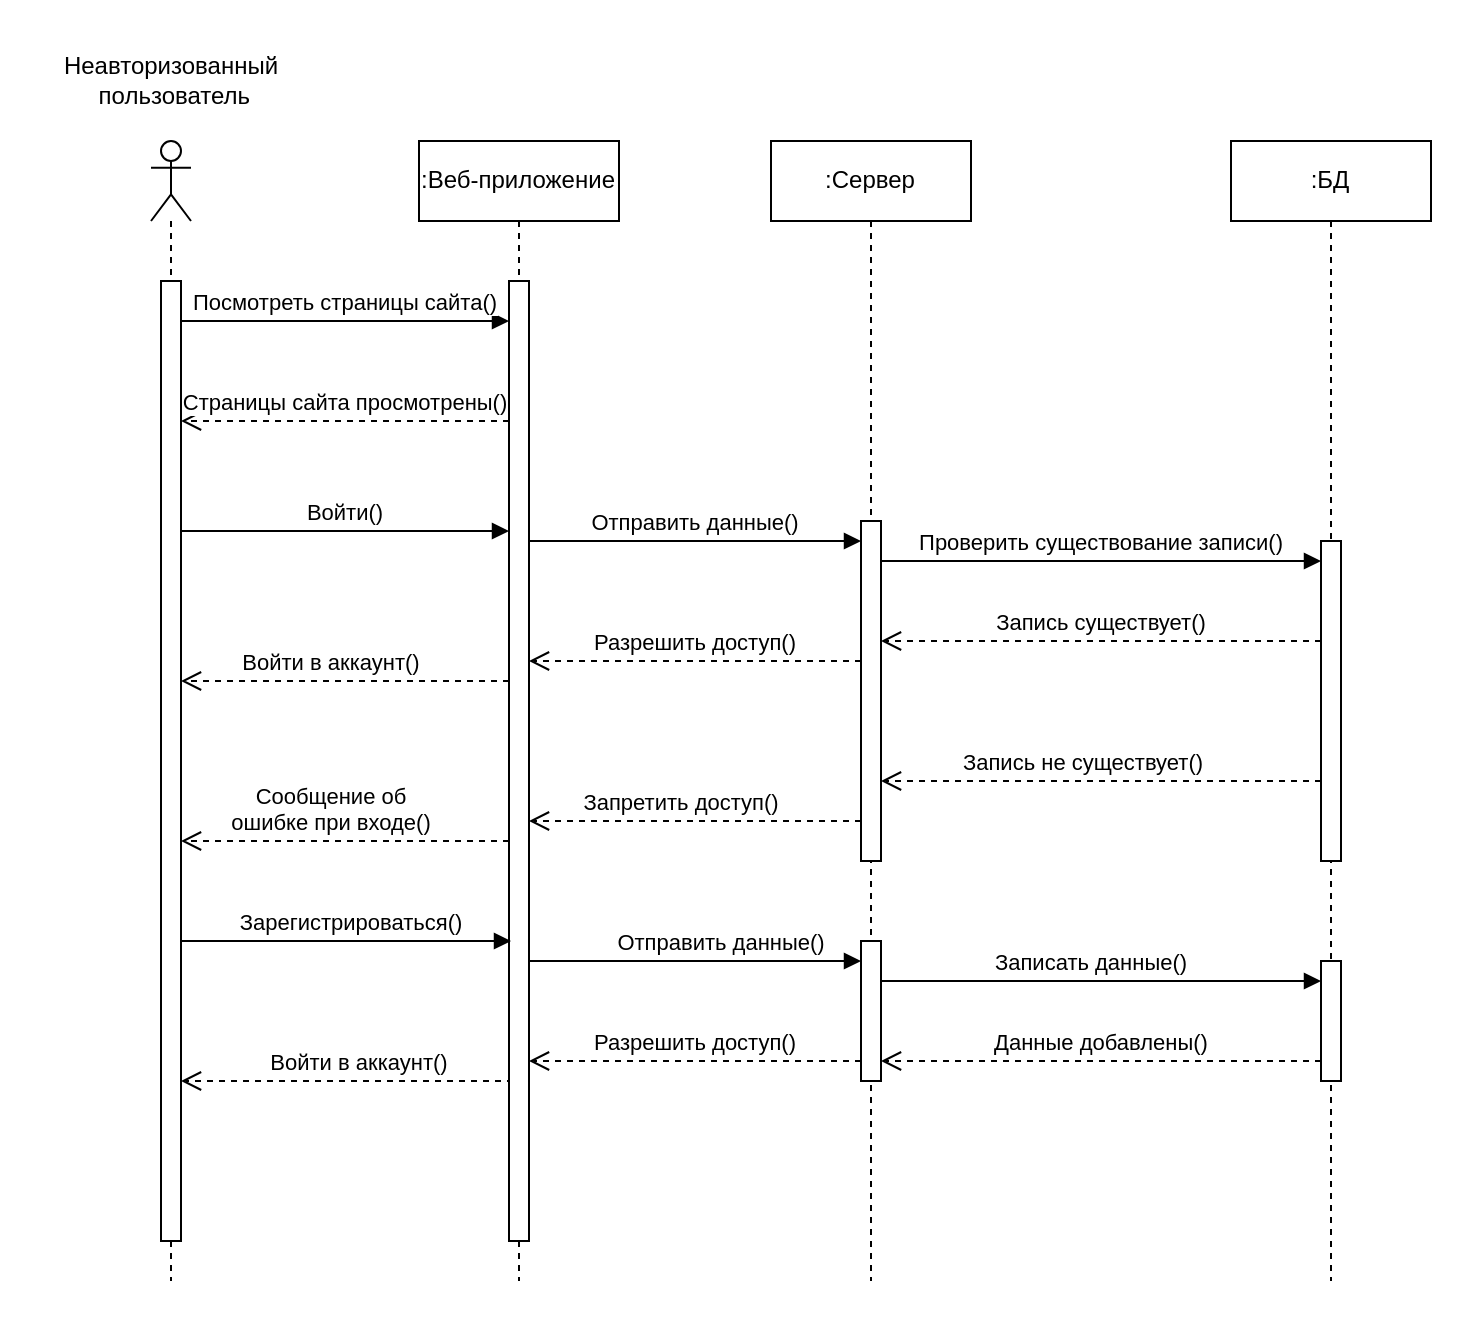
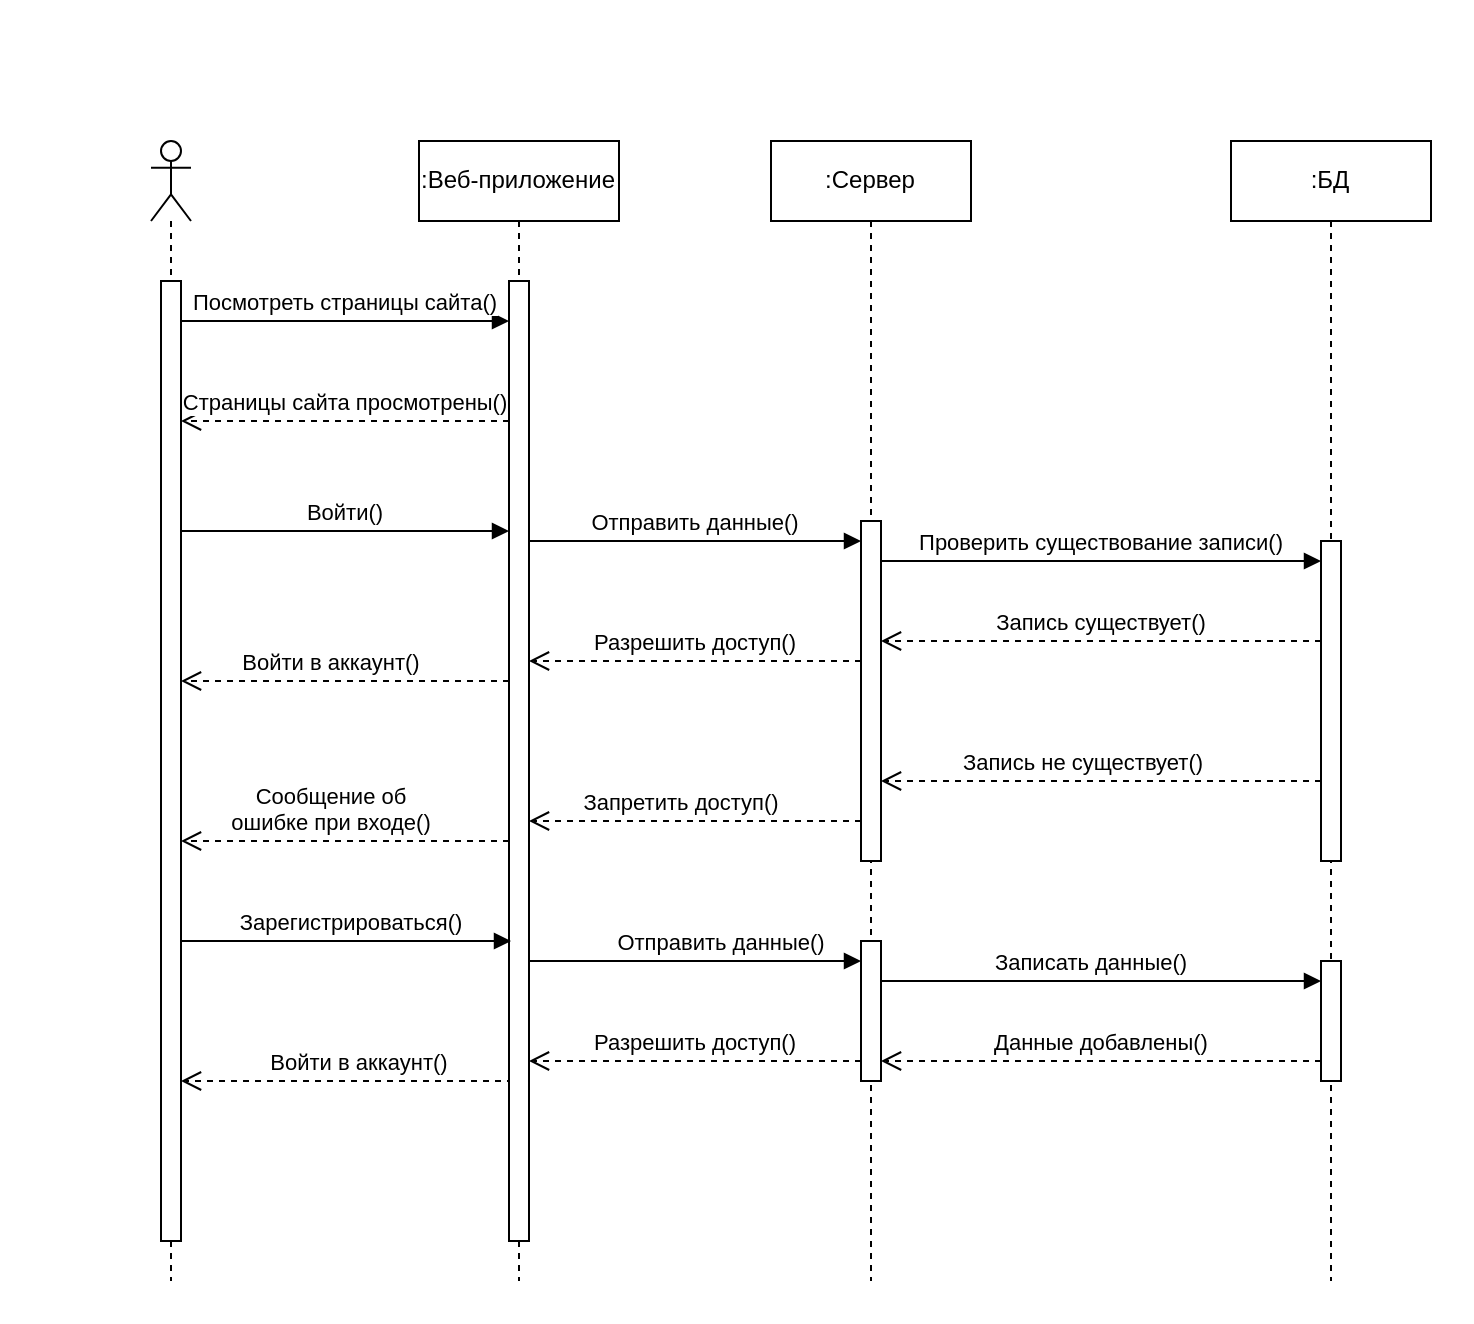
node "Неавторизованный пользователь": removed
